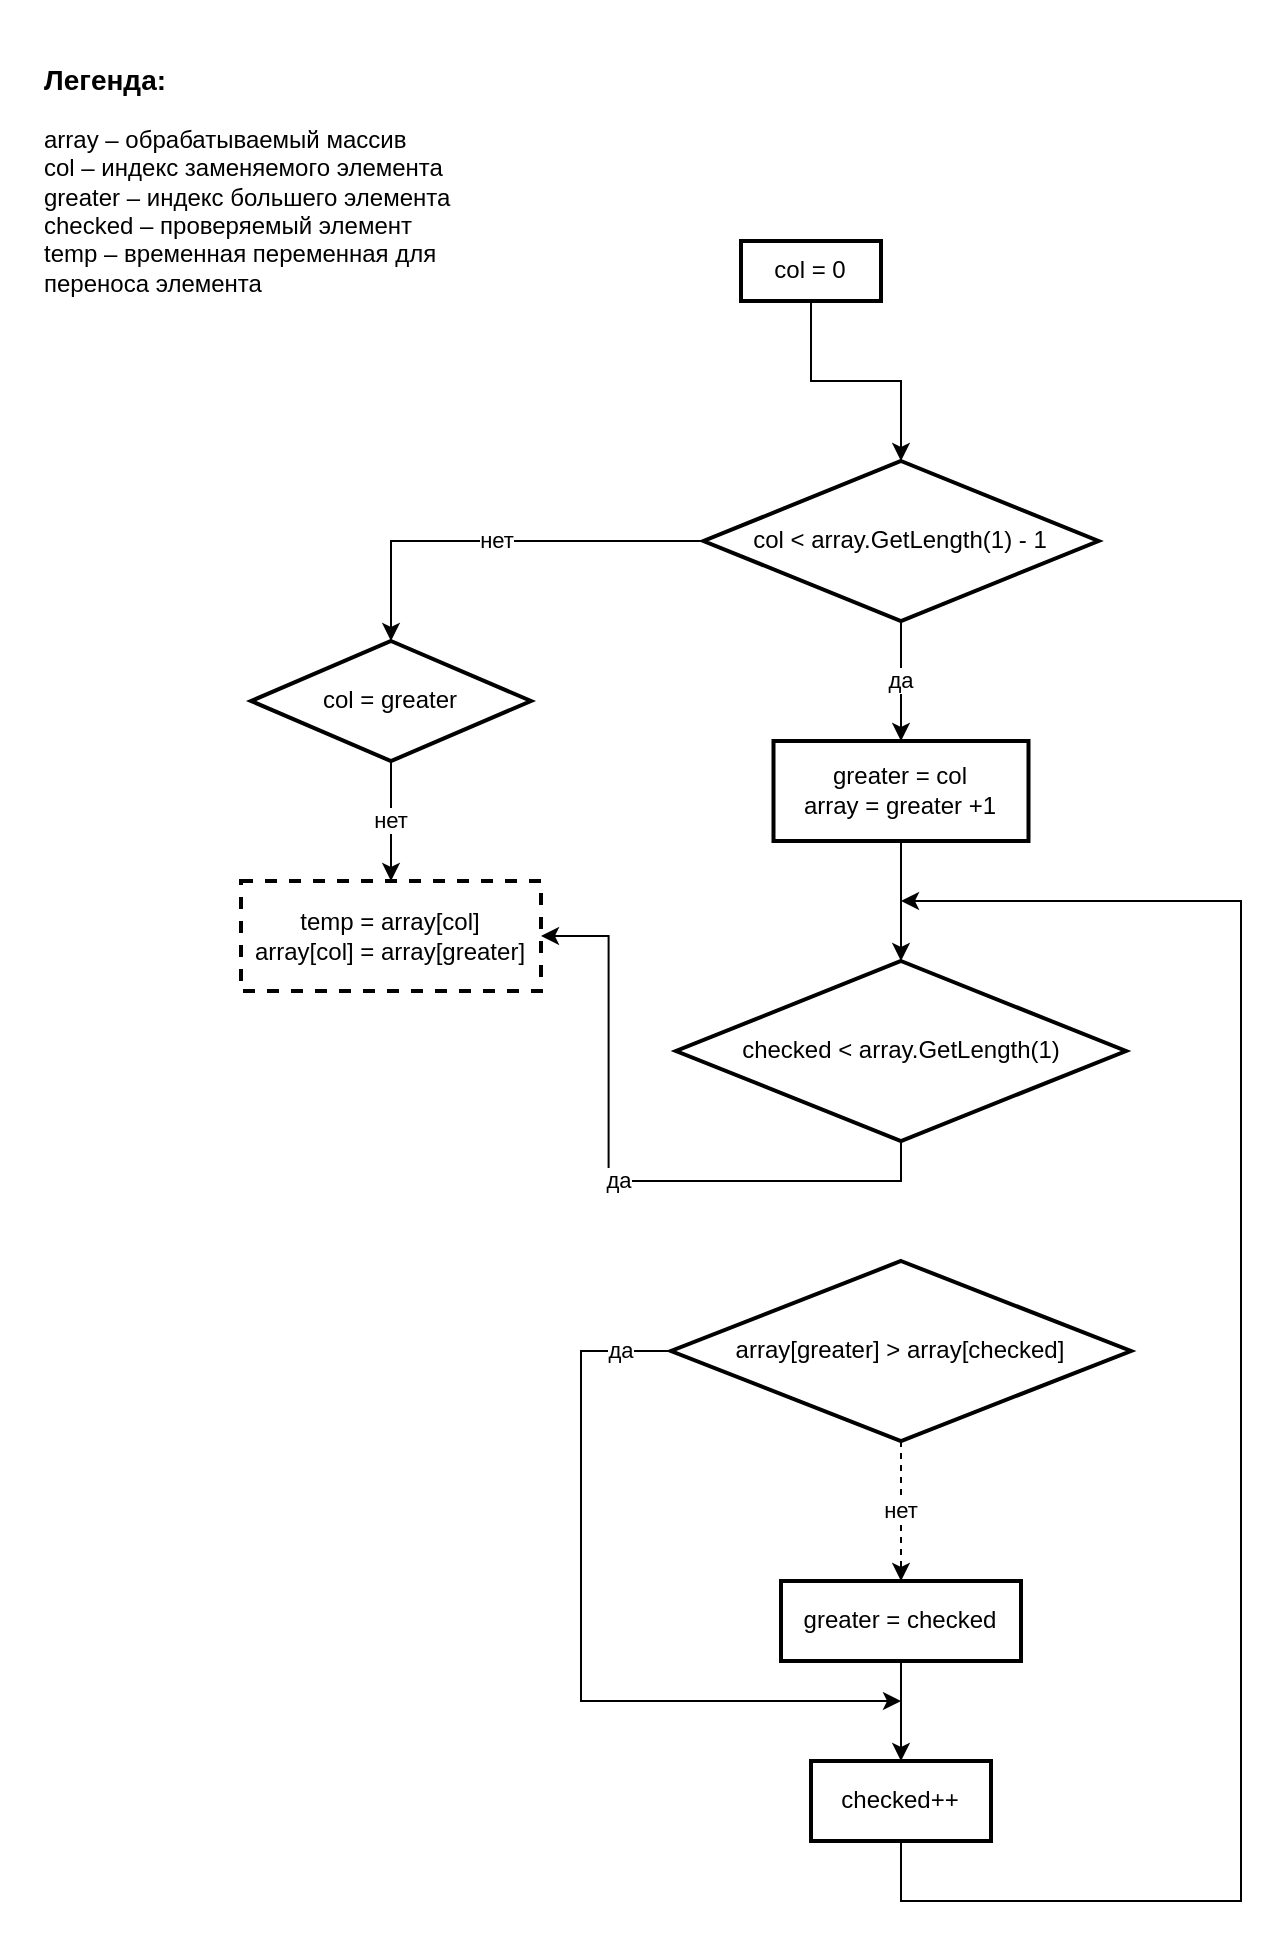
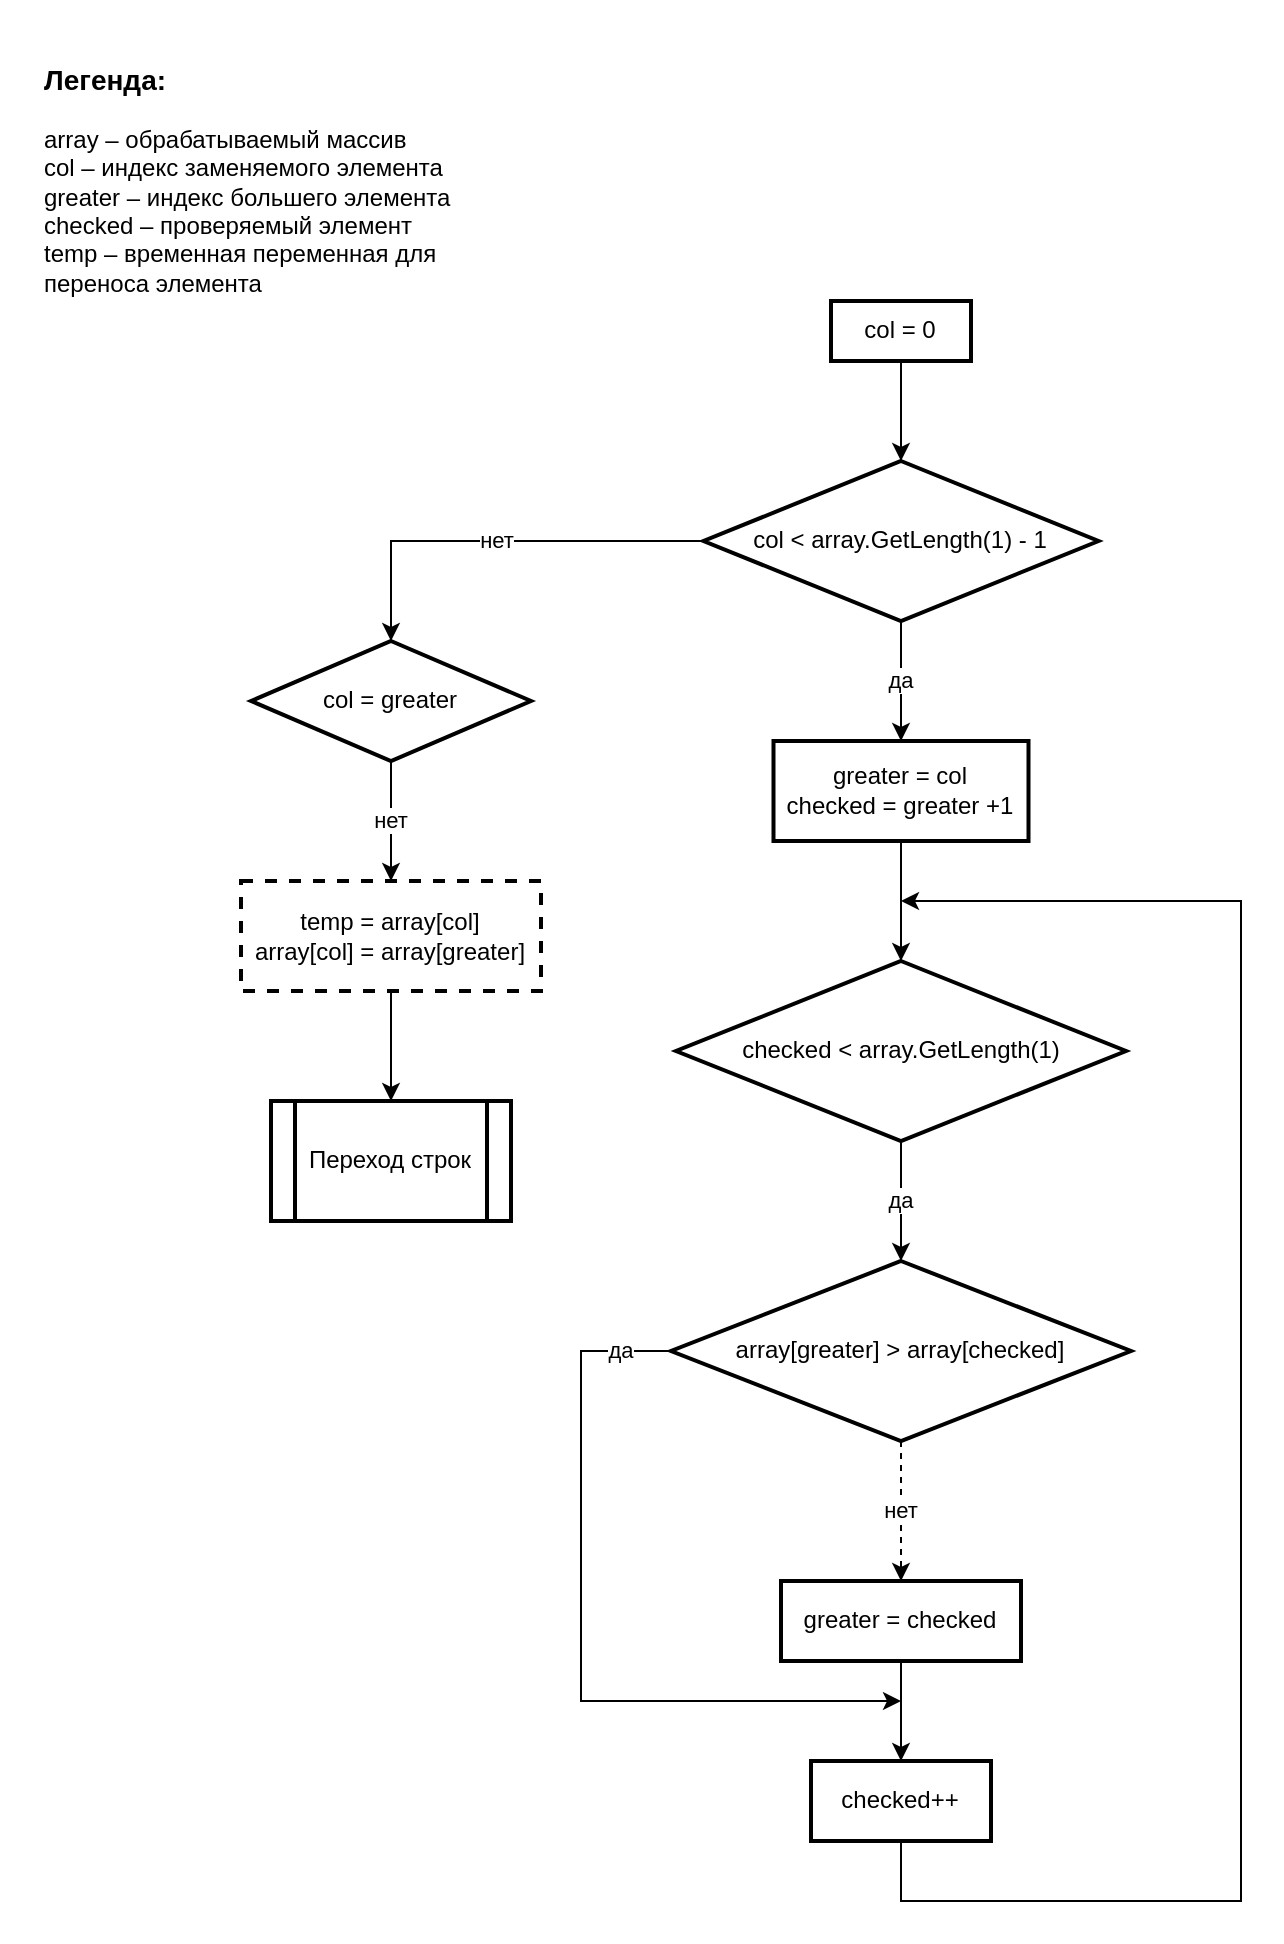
node "col = 0": moved (811, 271) -> (901, 331)
node "greater = col array = greater +1": label "greater = col array = greater +1" -> "greater = col checked = greater +1"
edge "temp = array[col] array[col] = array[greater]" -> "Переход строк": added
node "Переход строк": added
edge "checked < array.GetLength(1)" -> "temp = array[col] array[col] = array[greater]": now "checked < array.GetLength(1)" -> "array[greater] > array[checked]"
